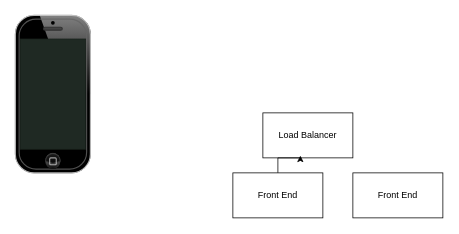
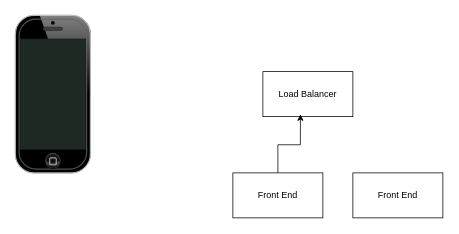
node "Load Balancer": moved (308, 135) -> (308, 94)
